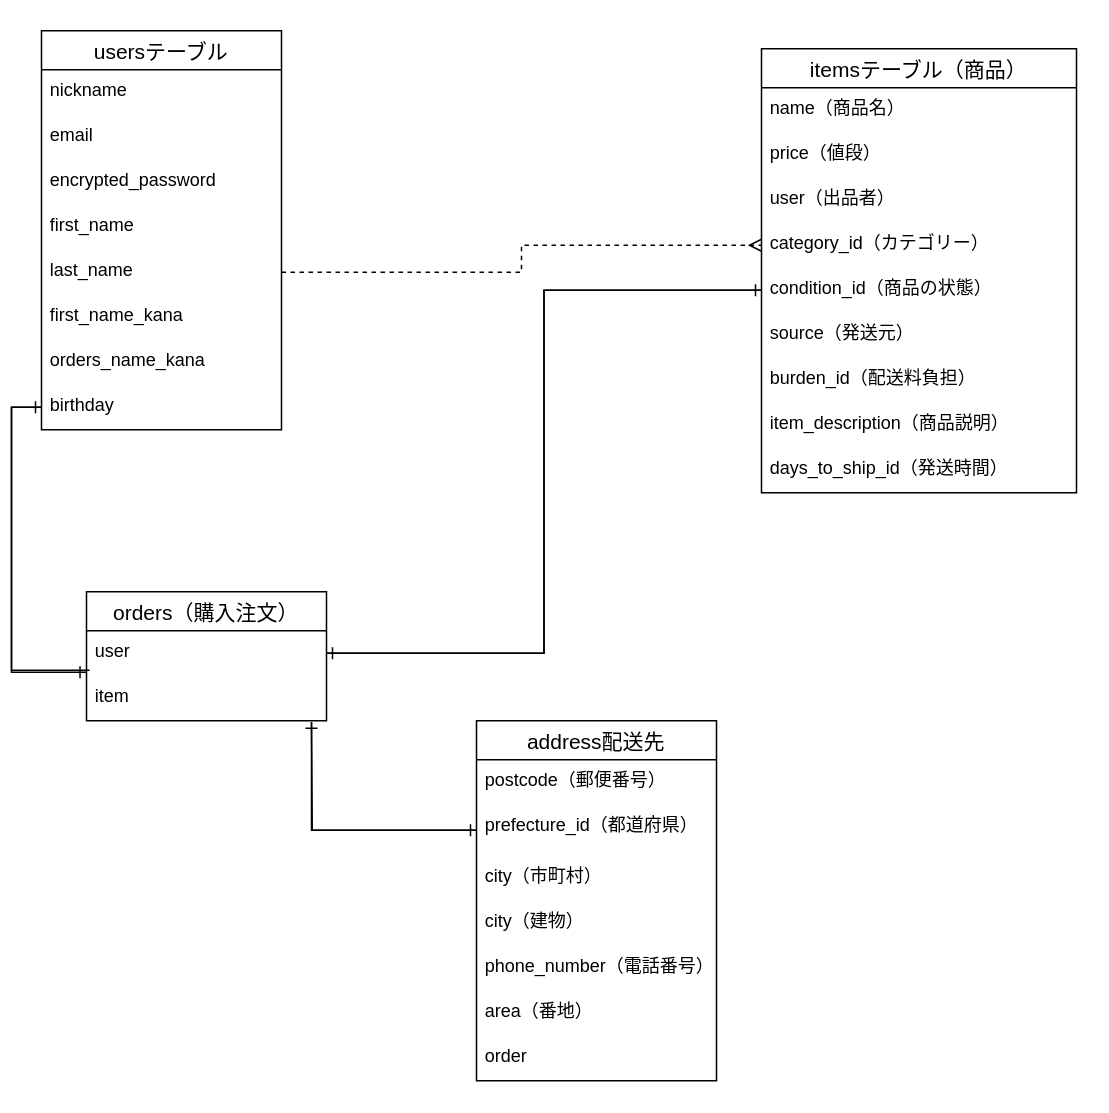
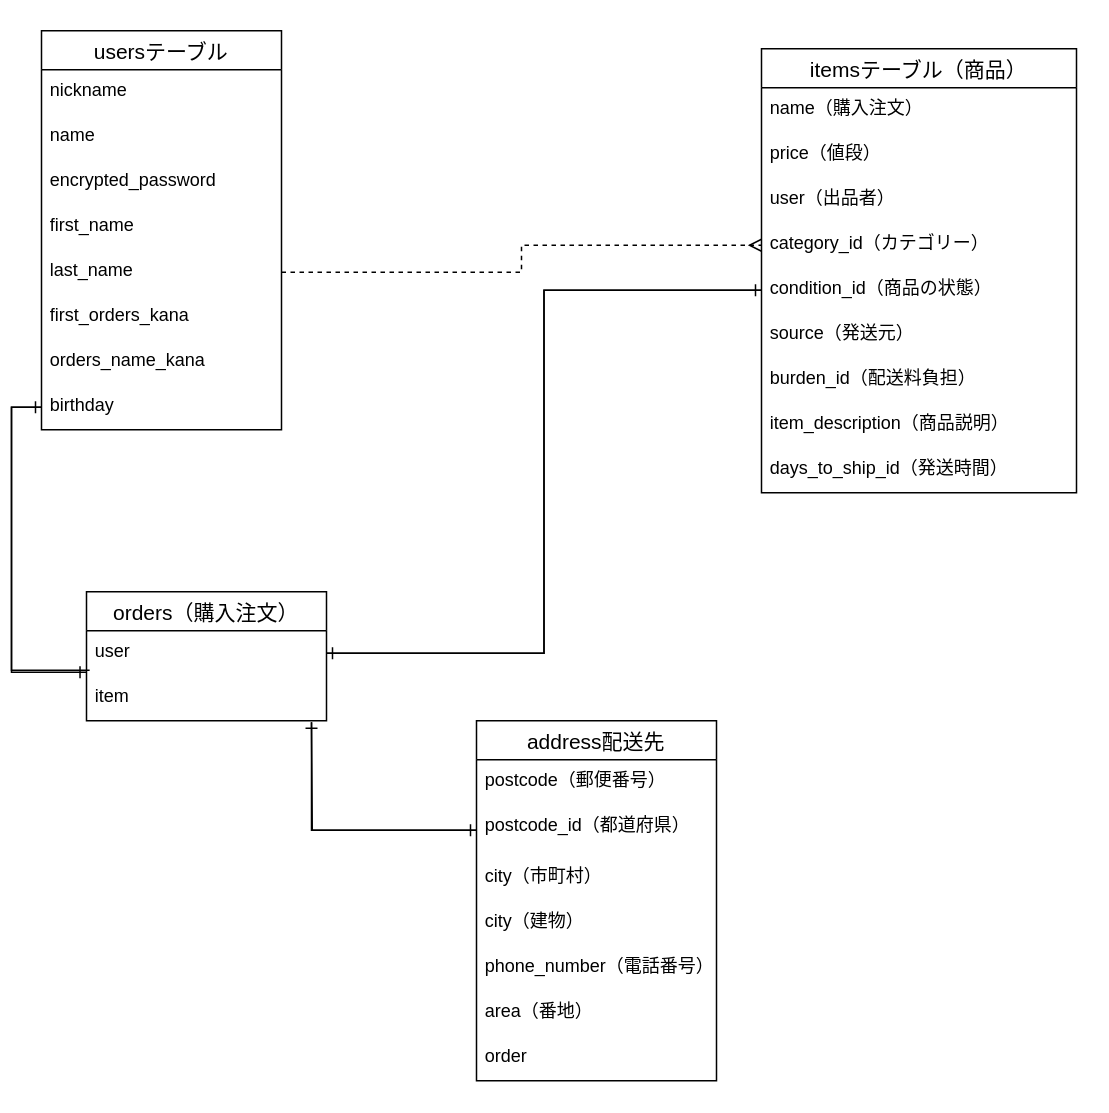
node "name（商品名）": label "name（商品名）" -> "name（購入注文）"
node "email": label "email" -> "name"
node "first_name_kana": label "first_name_kana" -> "first_orders_kana"
node "prefecture_id（都道府県）": label "prefecture_id（都道府県）" -> "postcode_id（都道府県）"
